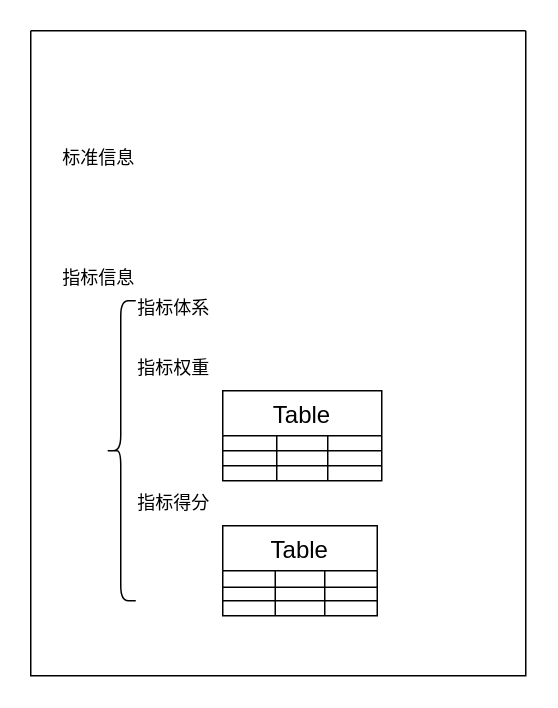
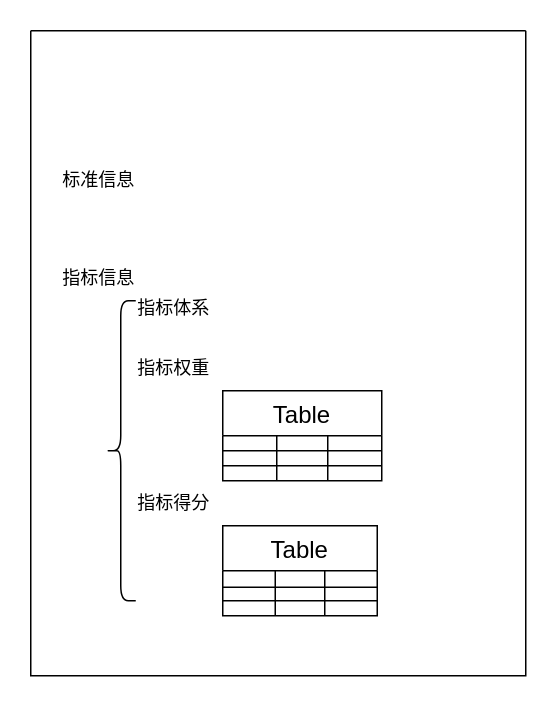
node "标准信息": moved (98, 158) -> (98, 181)
